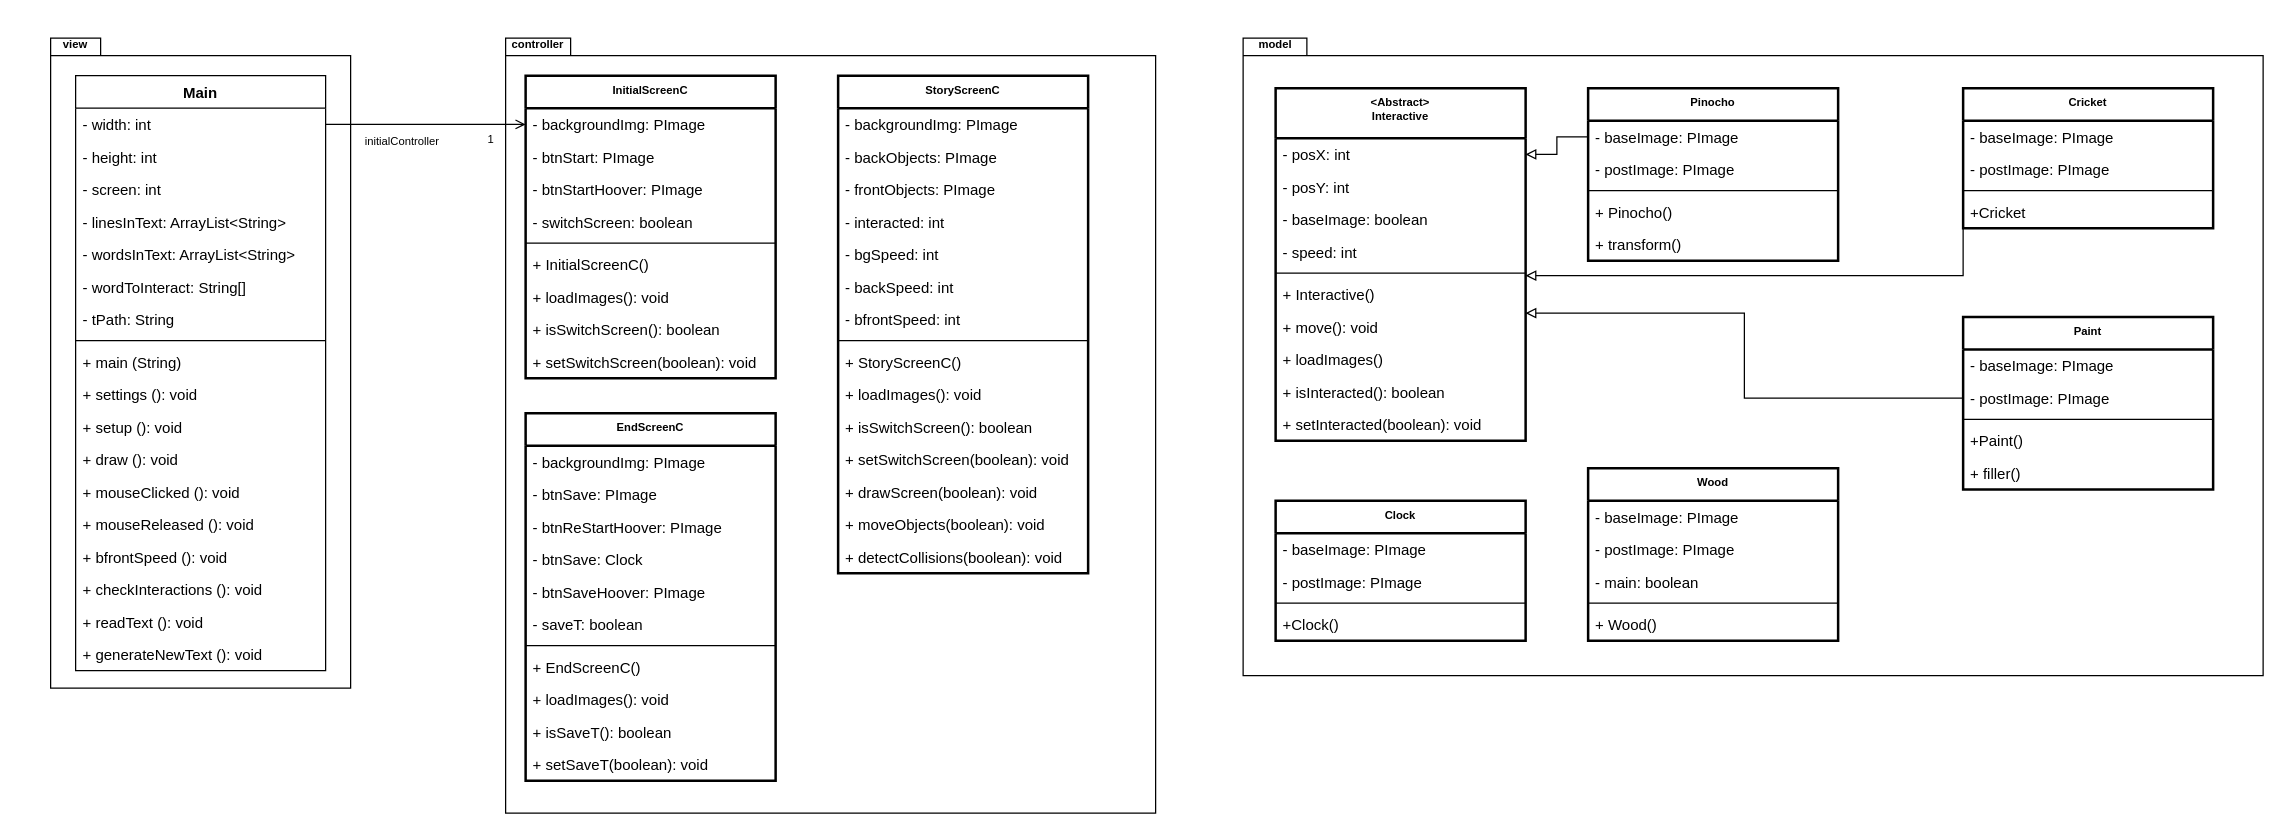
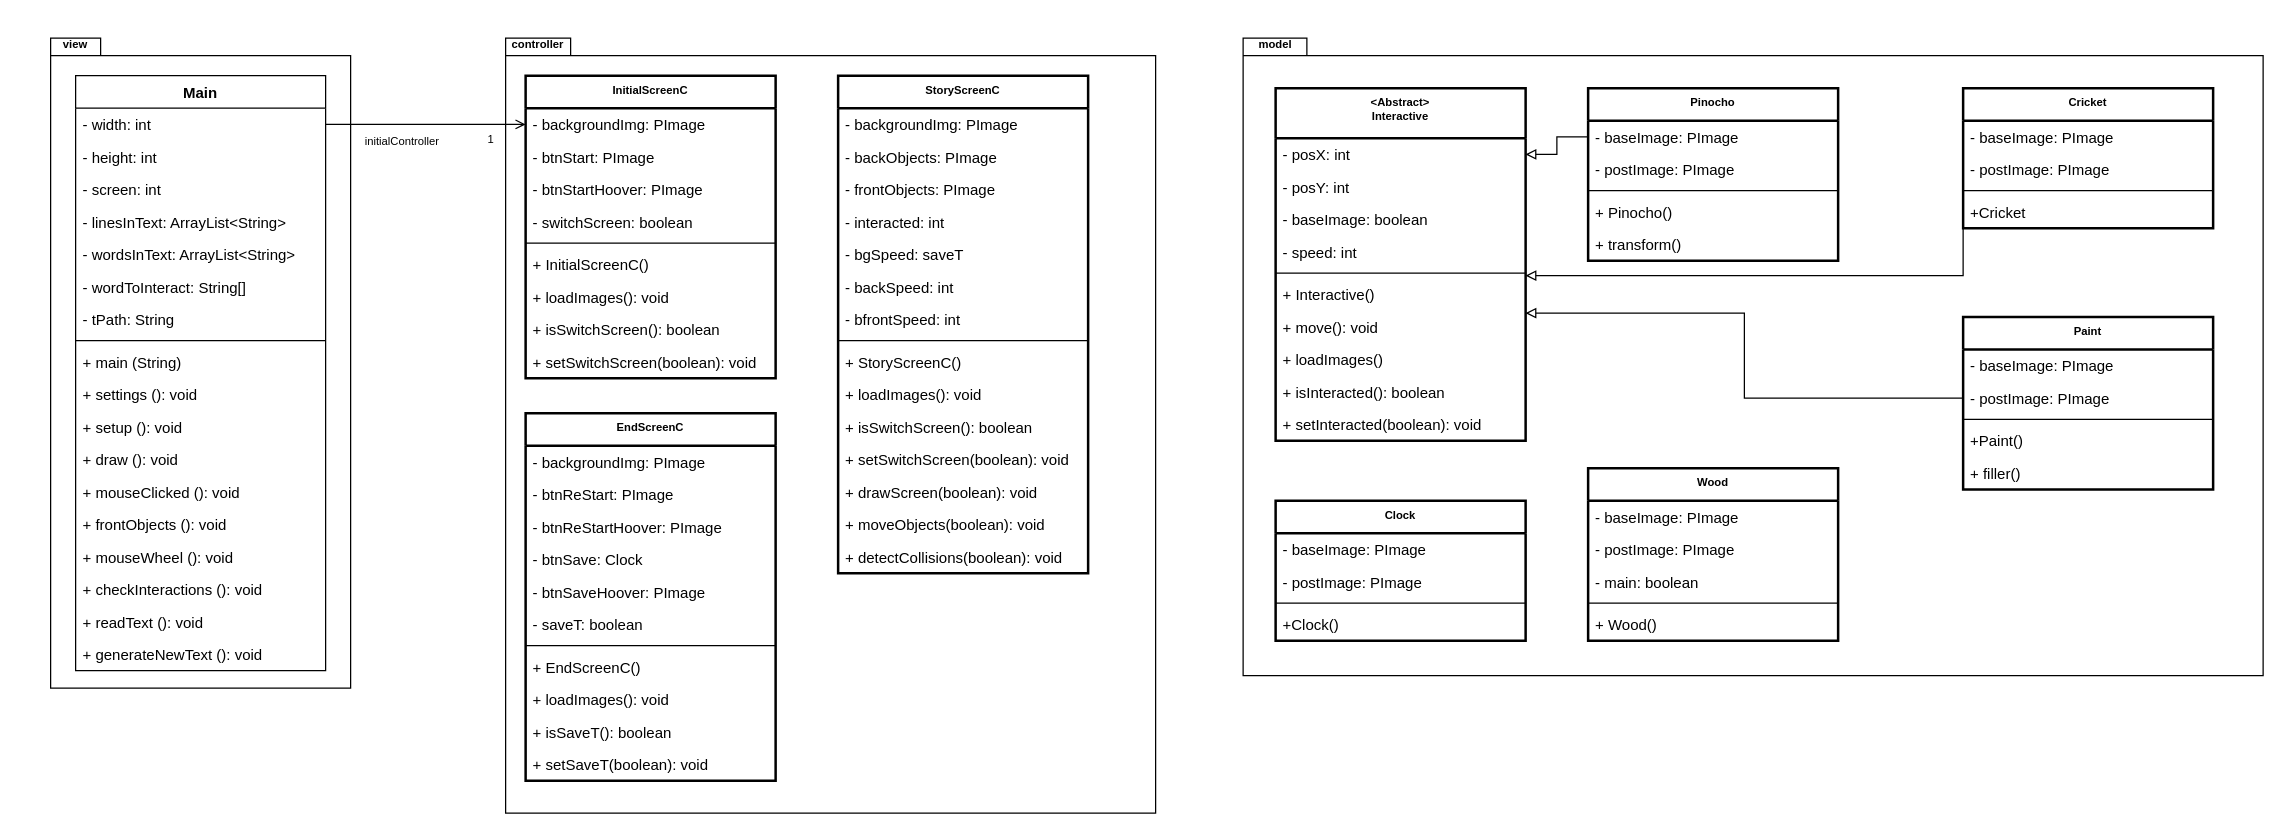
node "- bgSpeed: int": label "- bgSpeed: int" -> "- bgSpeed: saveT"
node "- btnSave: PImage": label "- btnSave: PImage" -> "- btnReStart: PImage"
node "+ mouseReleased (): void": label "+ mouseReleased (): void" -> "+ frontObjects (): void"
node "+ bfrontSpeed (): void": label "+ bfrontSpeed (): void" -> "+ mouseWheel (): void"
